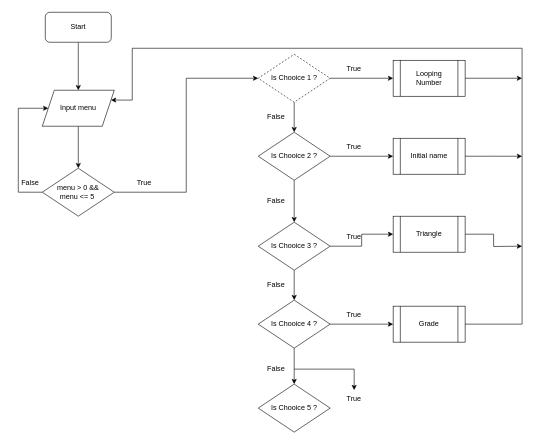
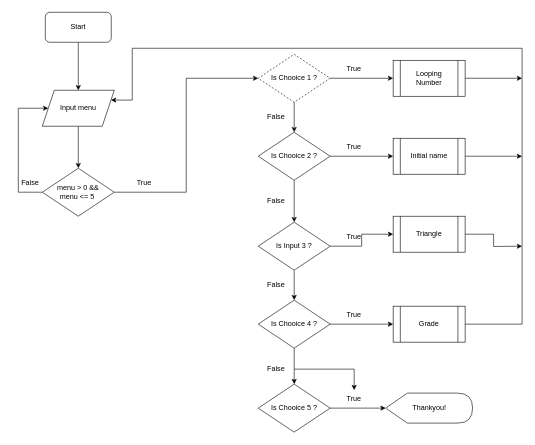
node "Is Chooice 3 ?": label "Is Chooice 3 ?" -> "Is Input 3 ?"
edge "Is Chooice 5 ?" -> "Thankyou!": added
node "Thankyou!": added
